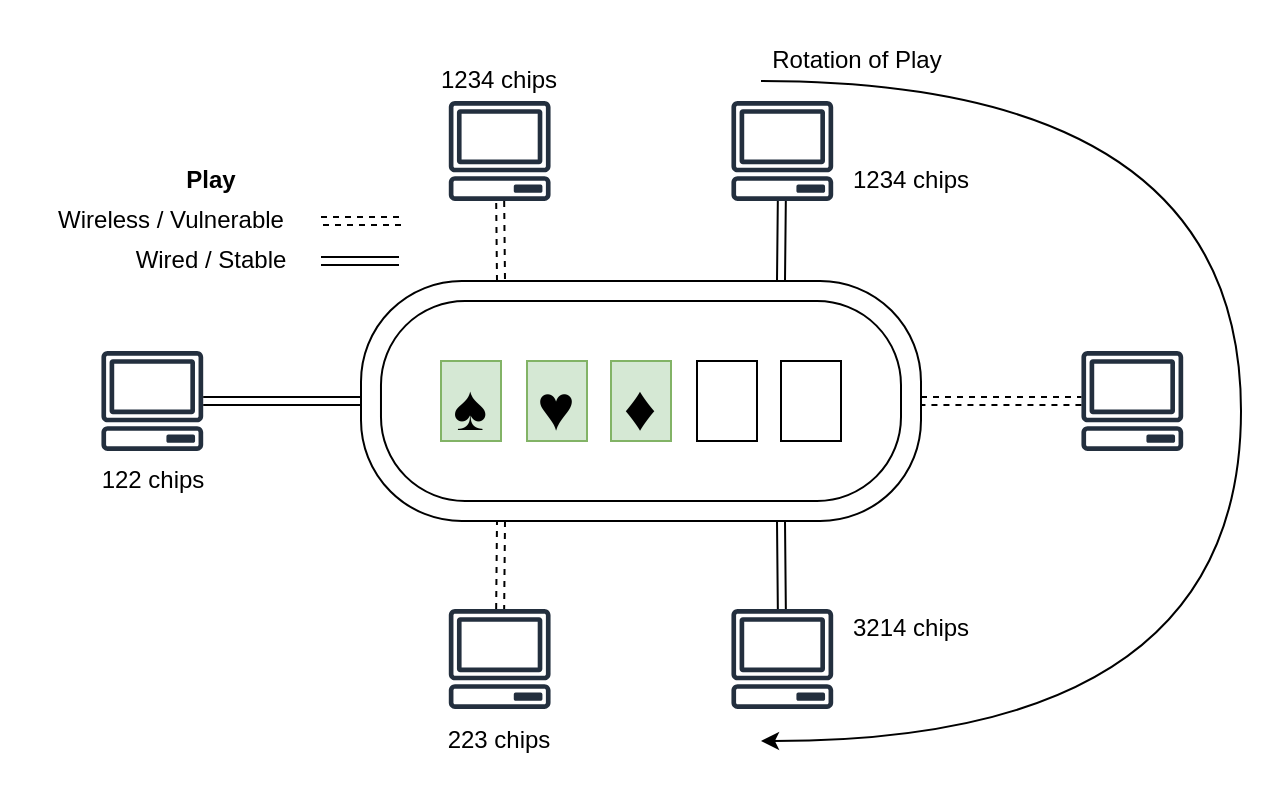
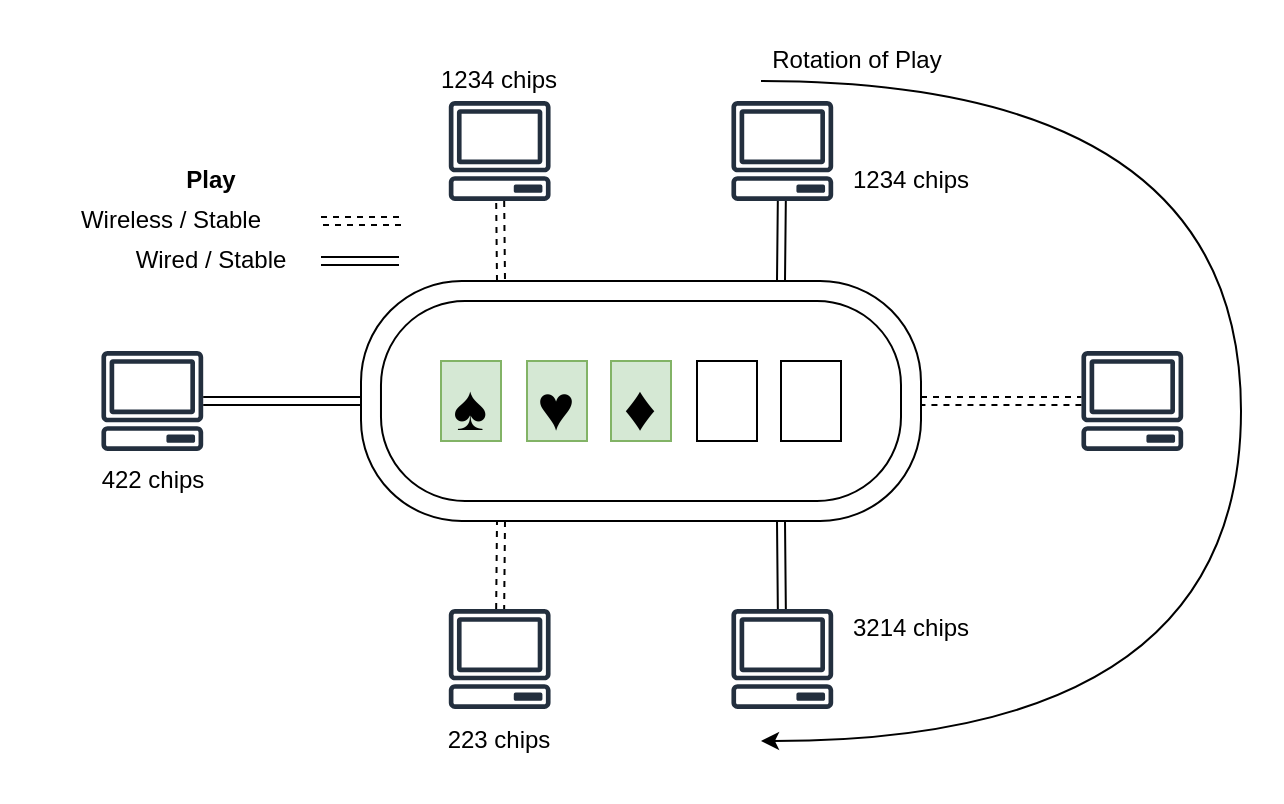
node "Wireless / Vulnerable": label "Wireless / Vulnerable" -> "Wireless / Stable"
node "122 chips": label "122 chips" -> "422 chips"
